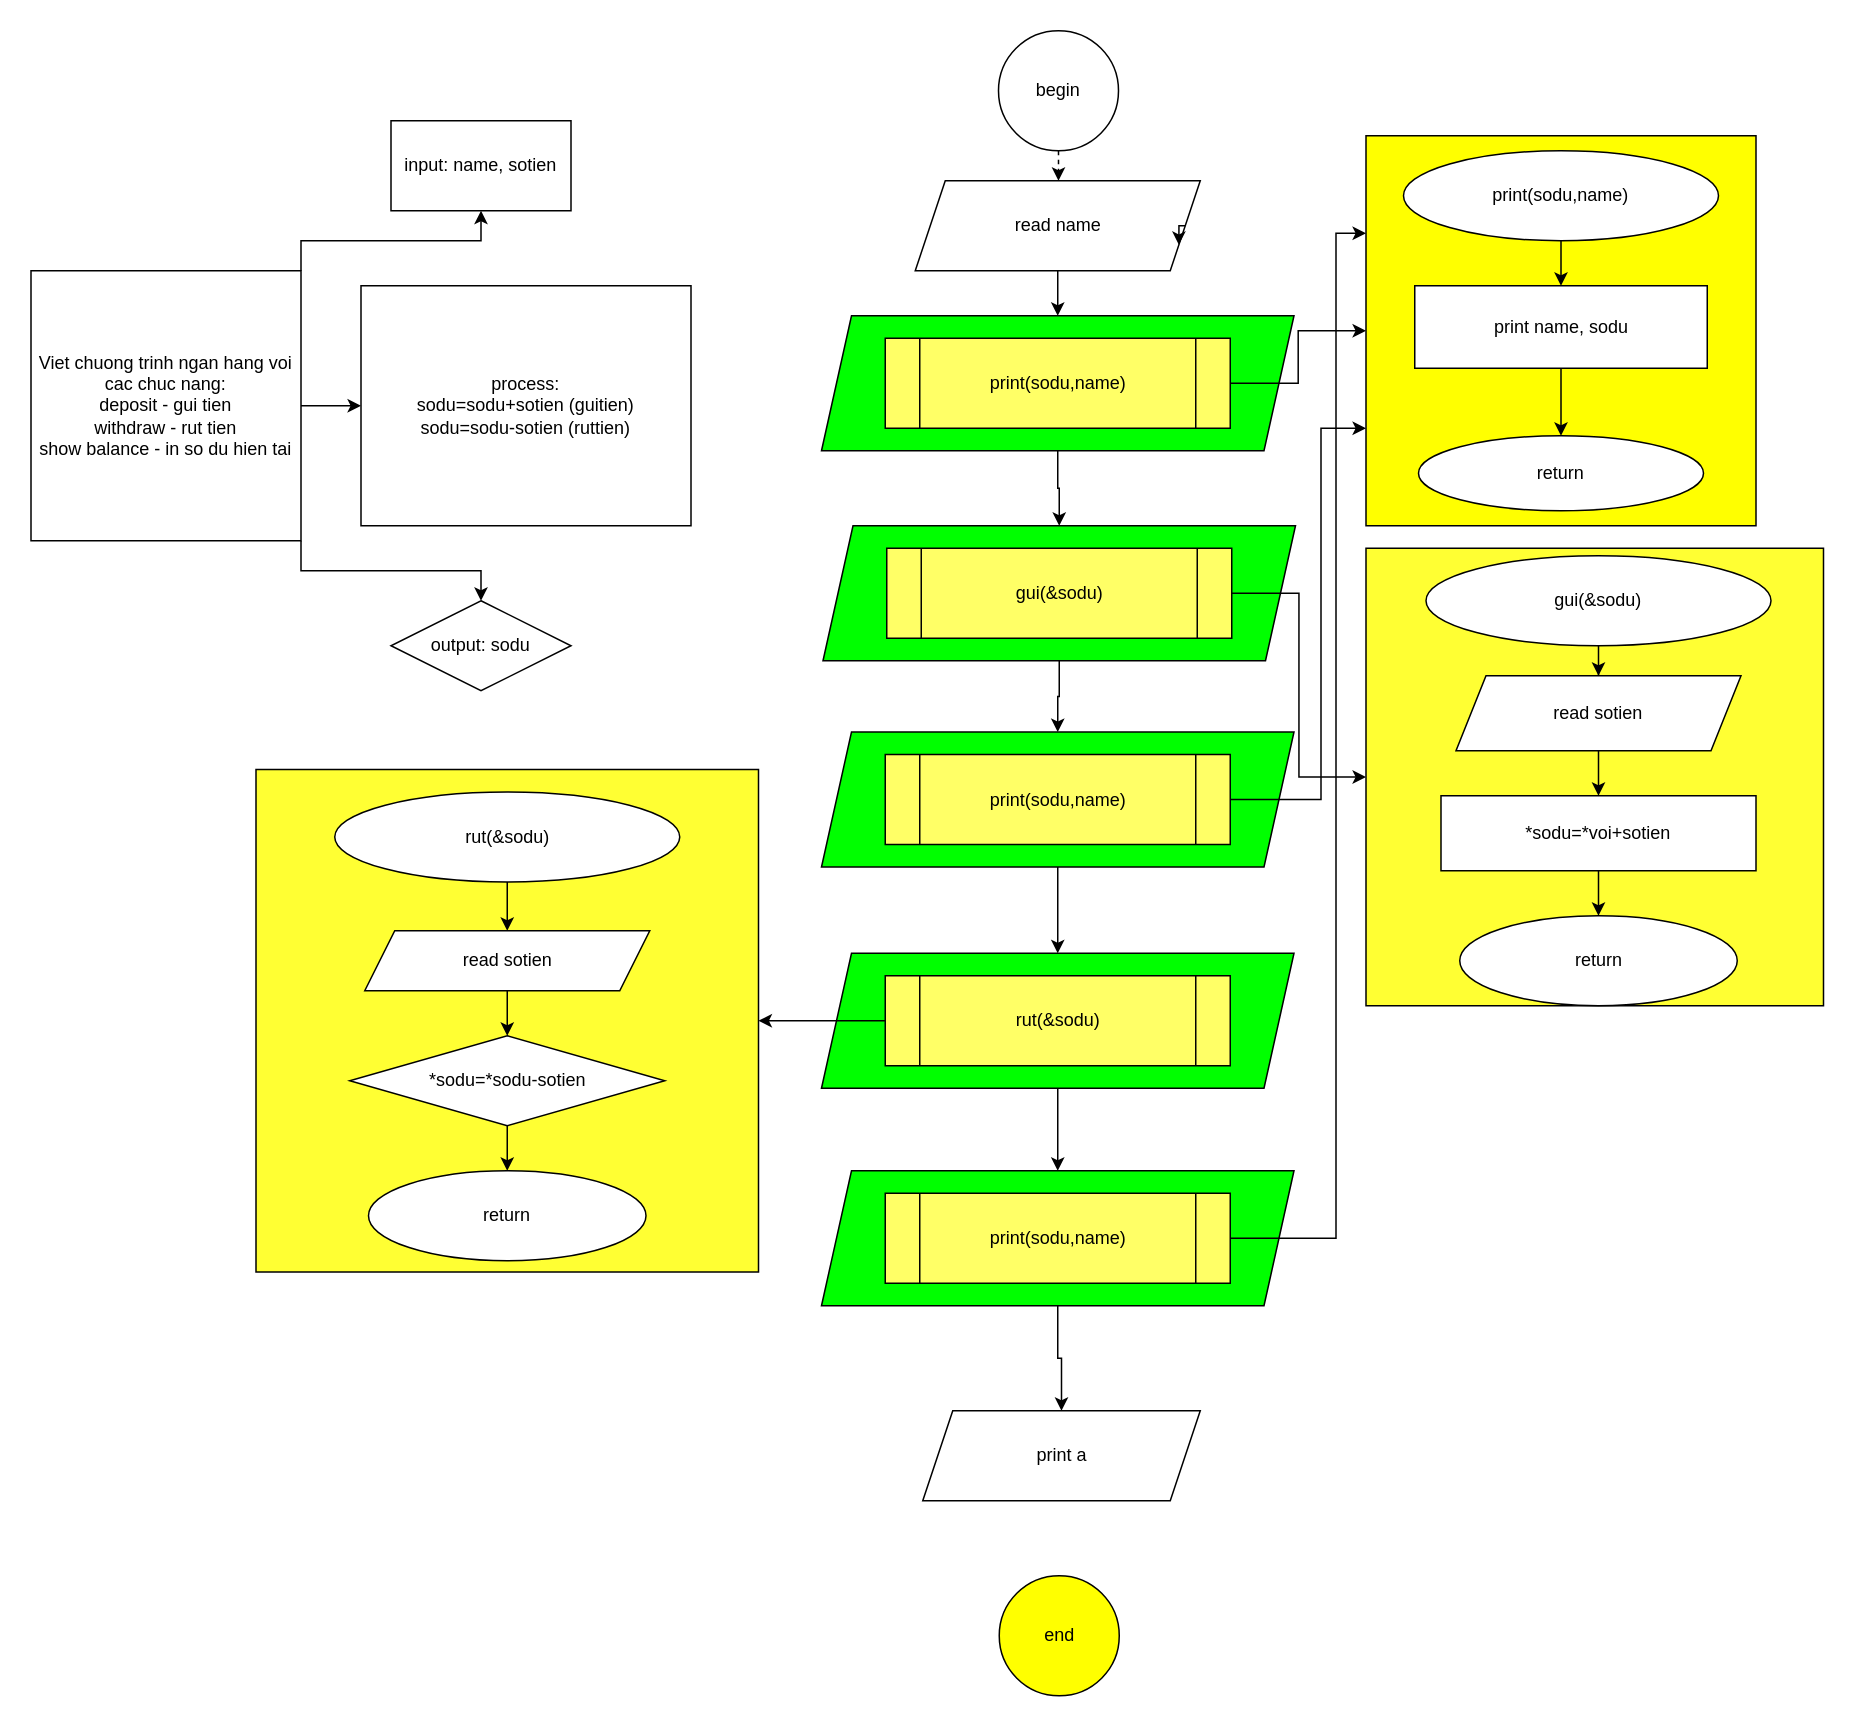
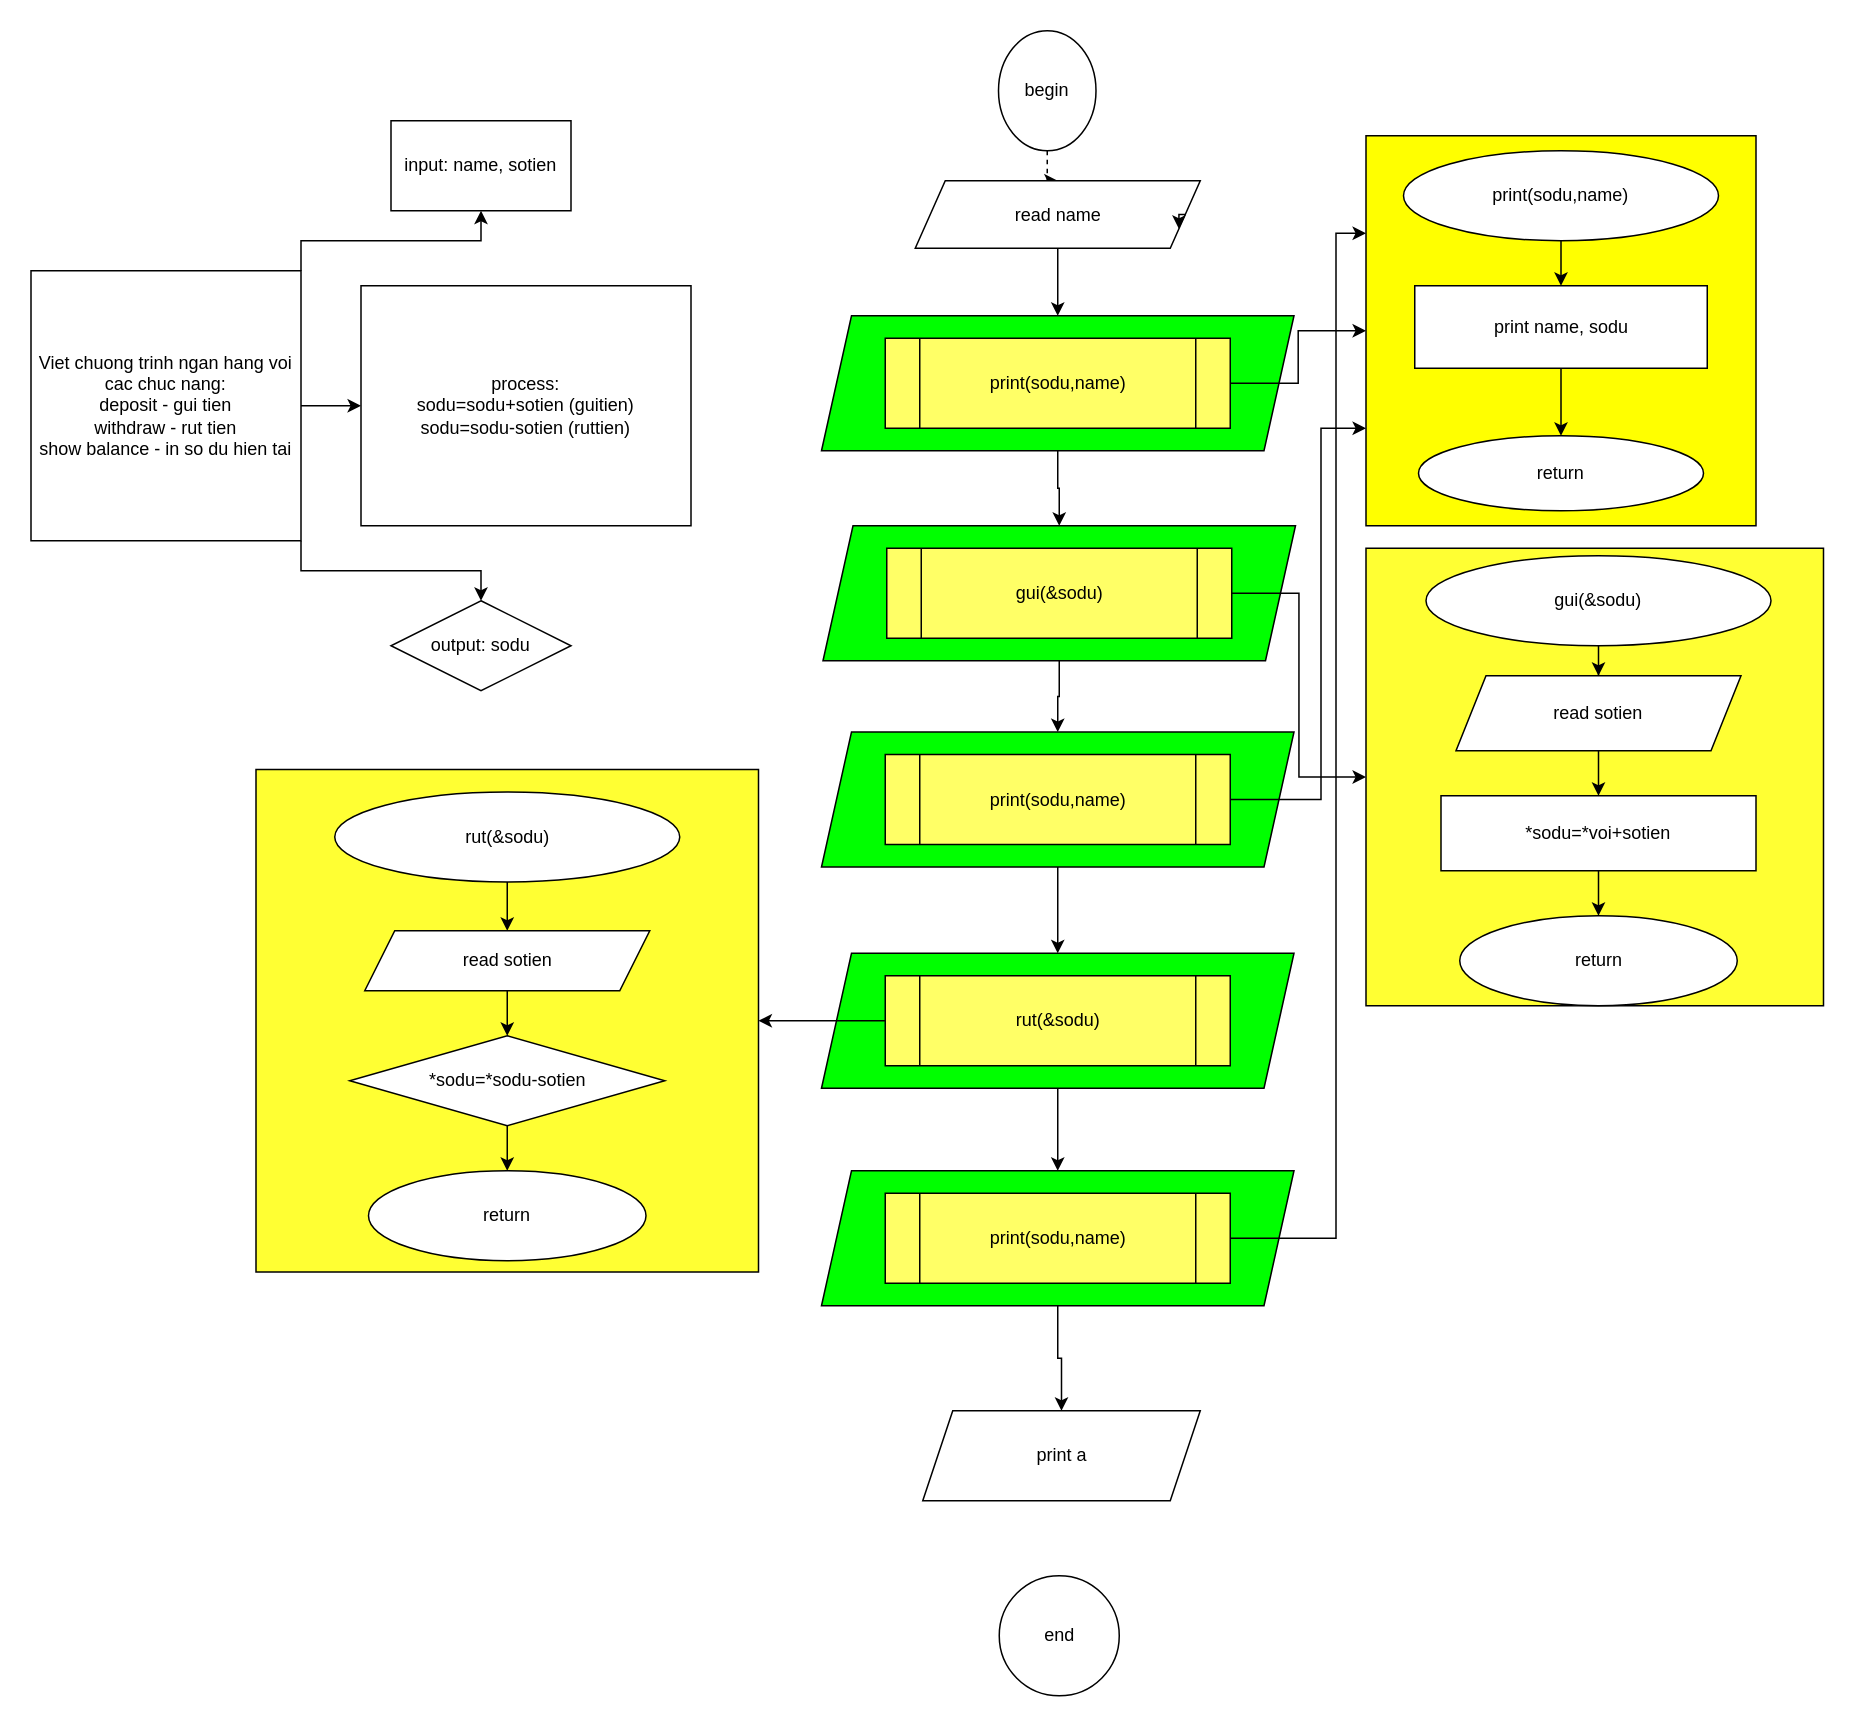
node "begin": size 120x120 -> 98x120
node "read name": size 285x90 -> 285x68
node "end": fillcolor #ffff00 -> #ffffff
